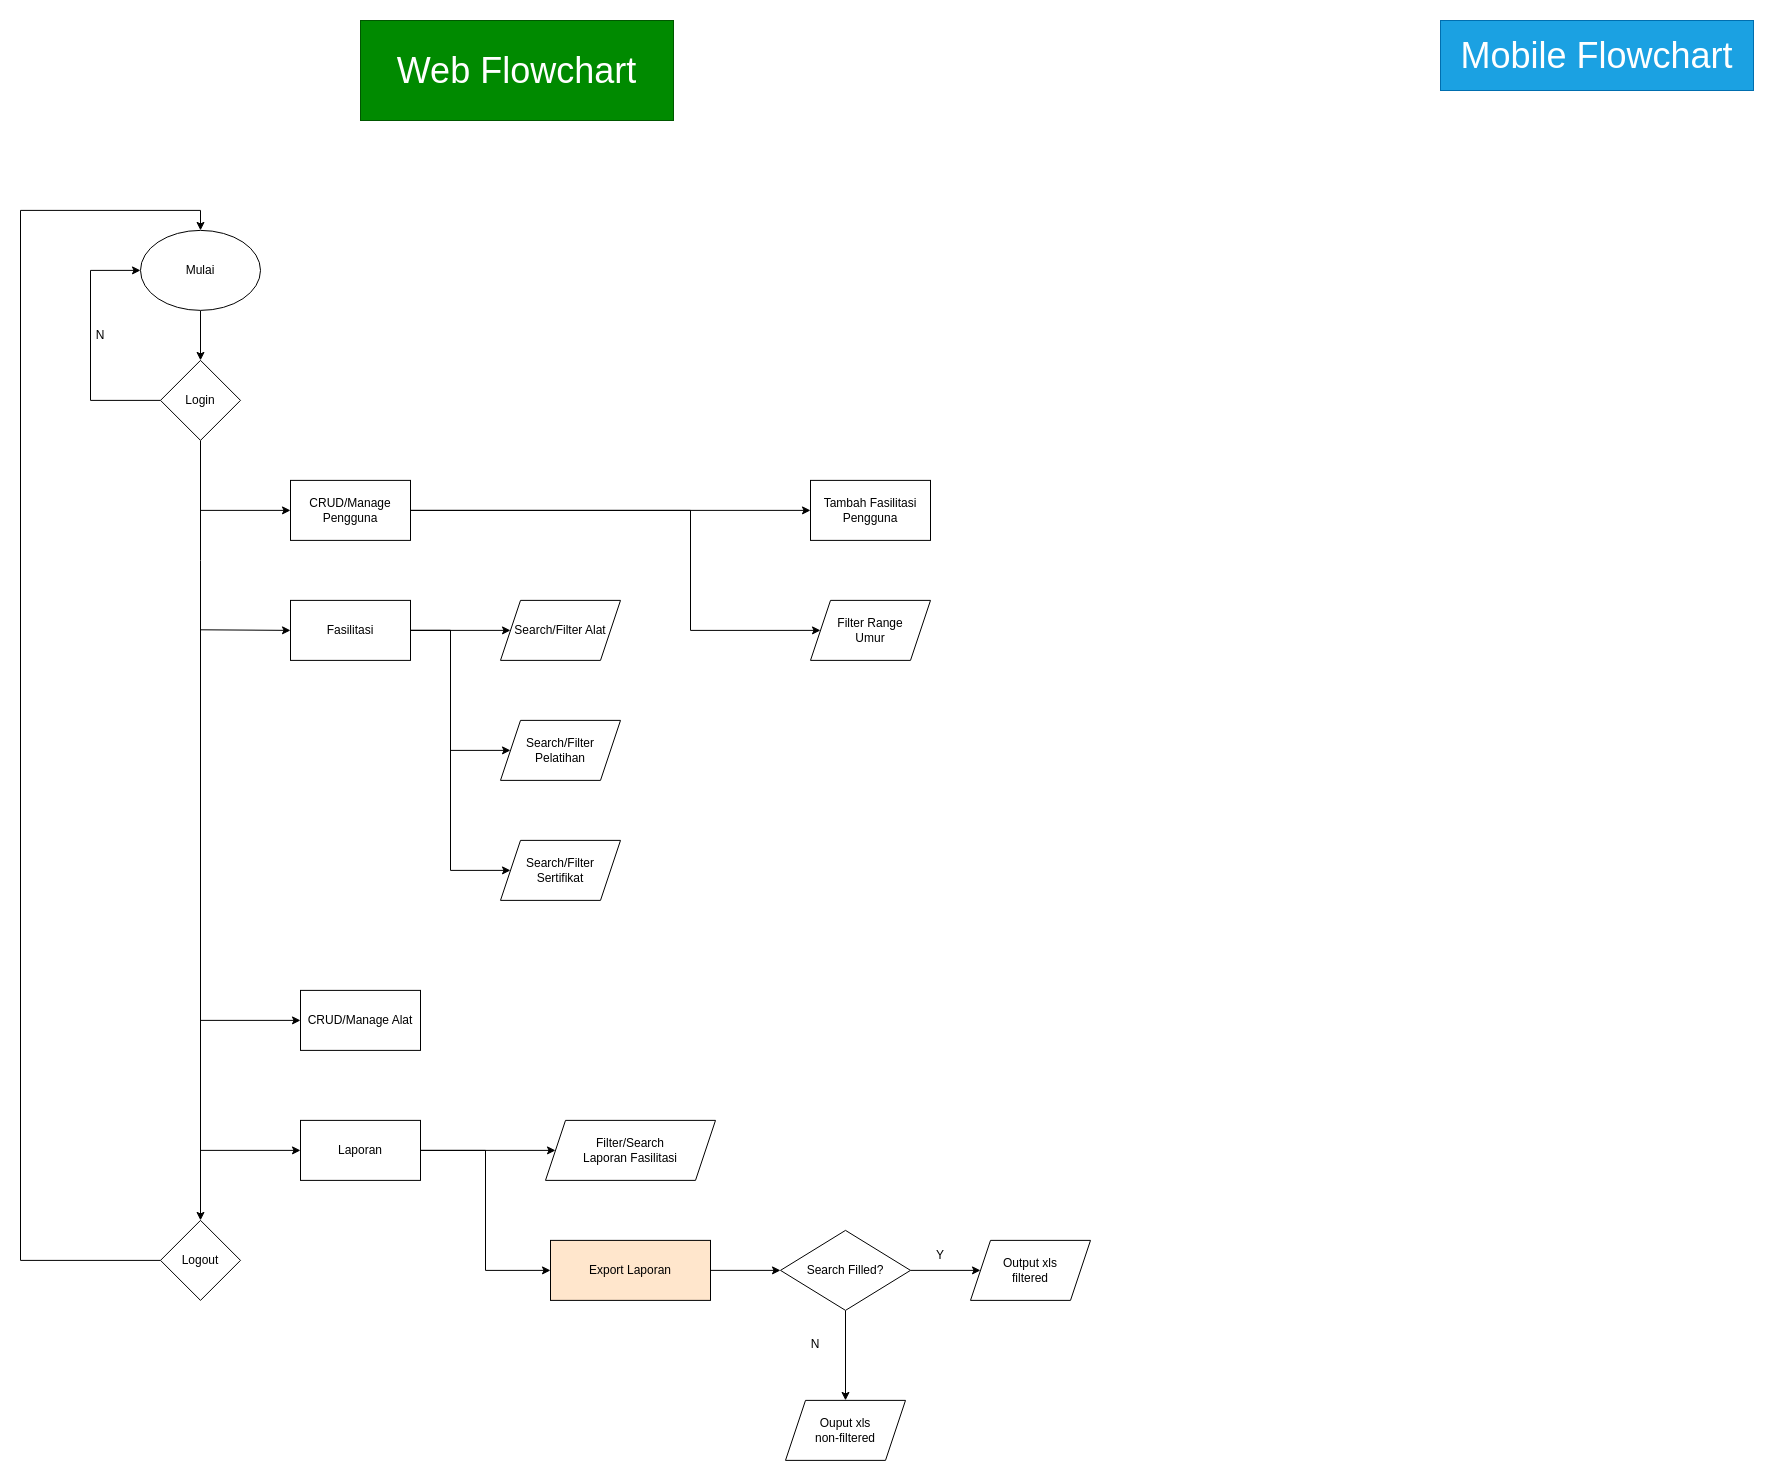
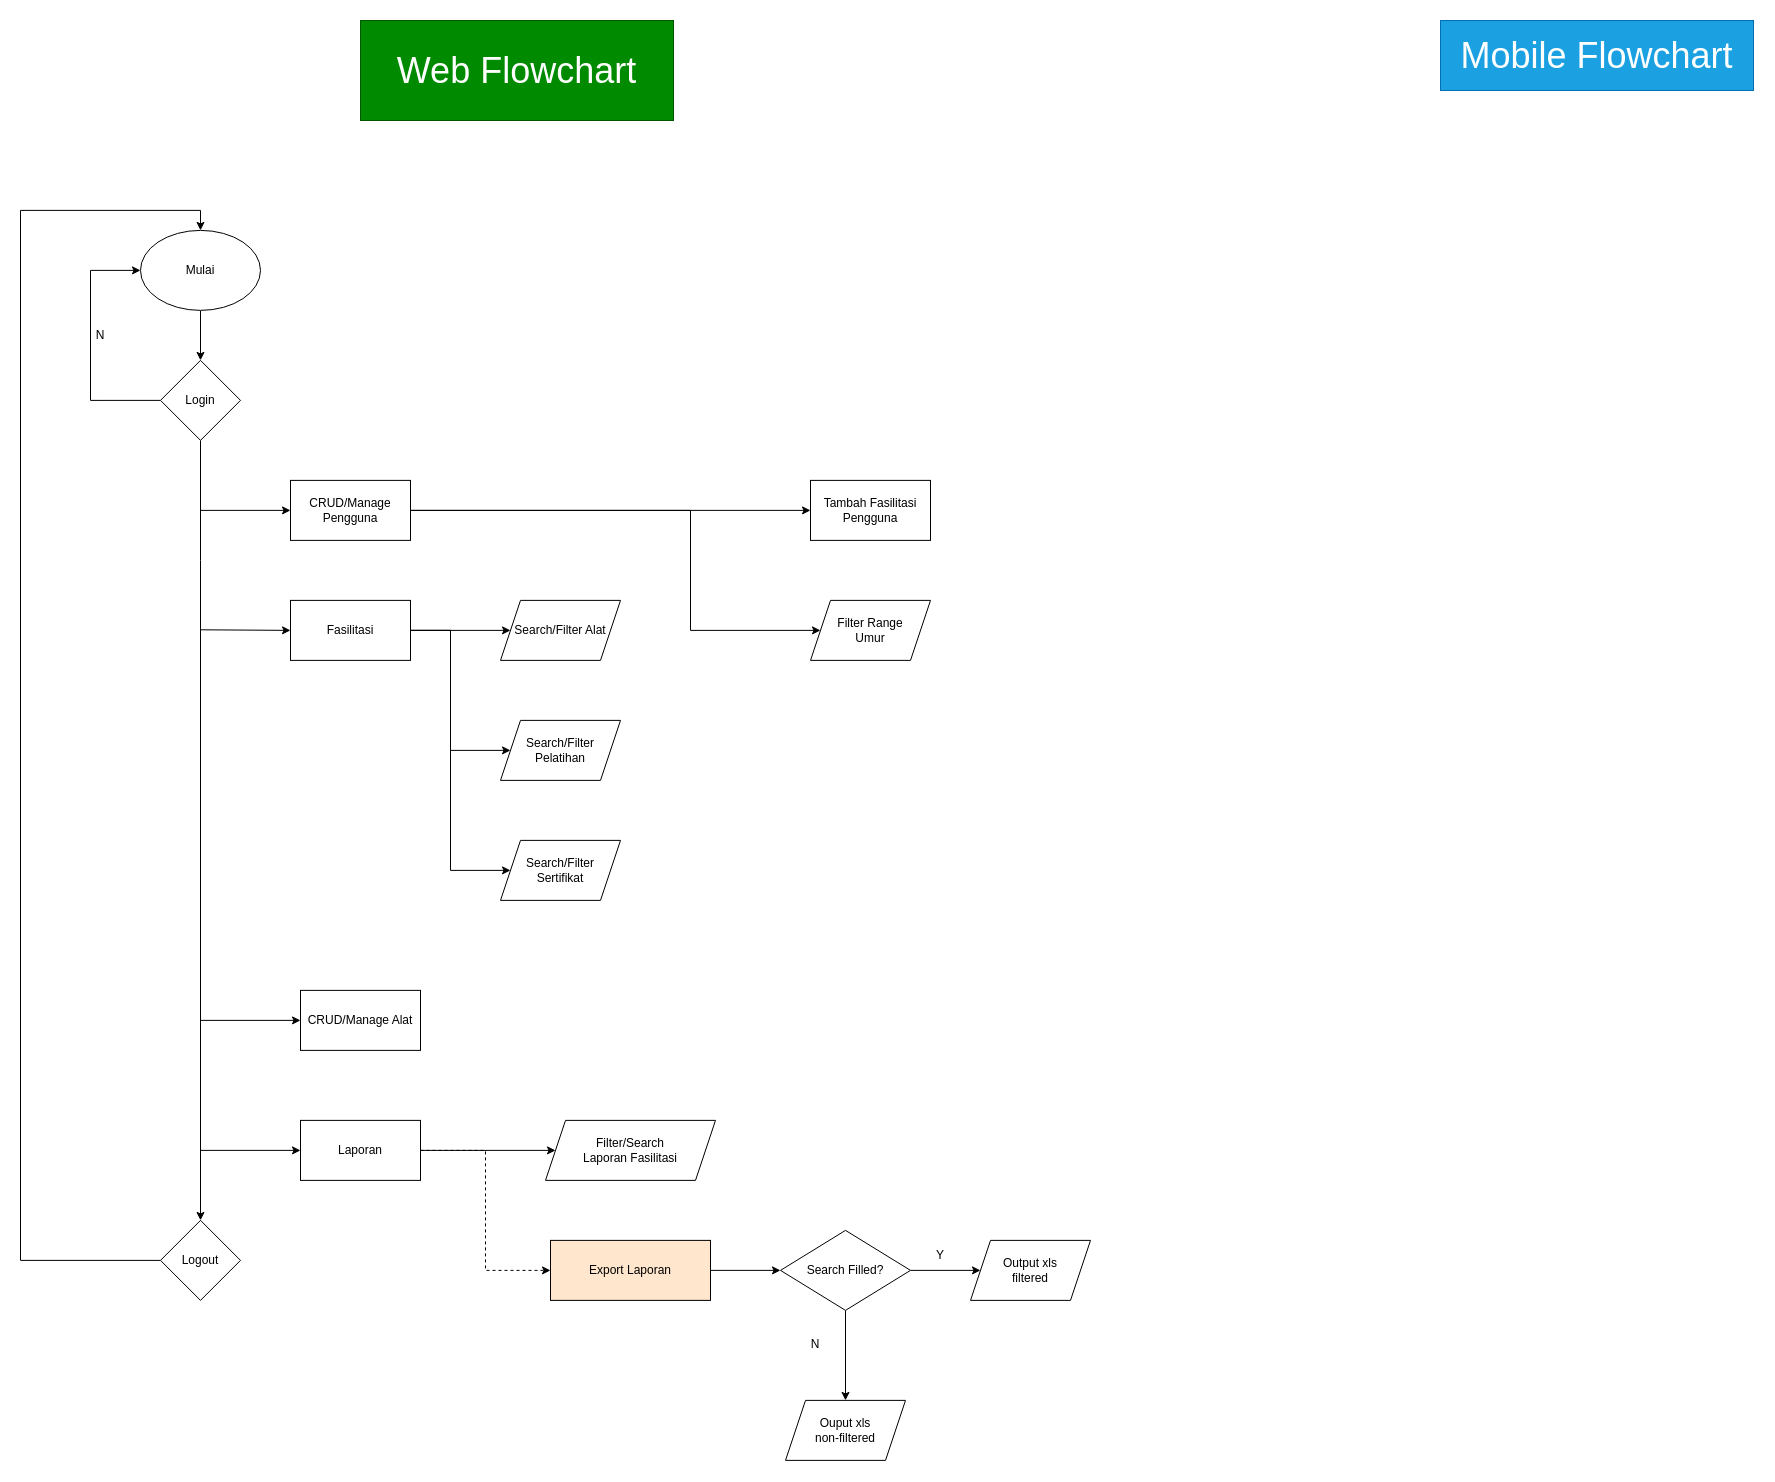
edge "Laporan" -> "Export Laporan": style solid -> dashed
